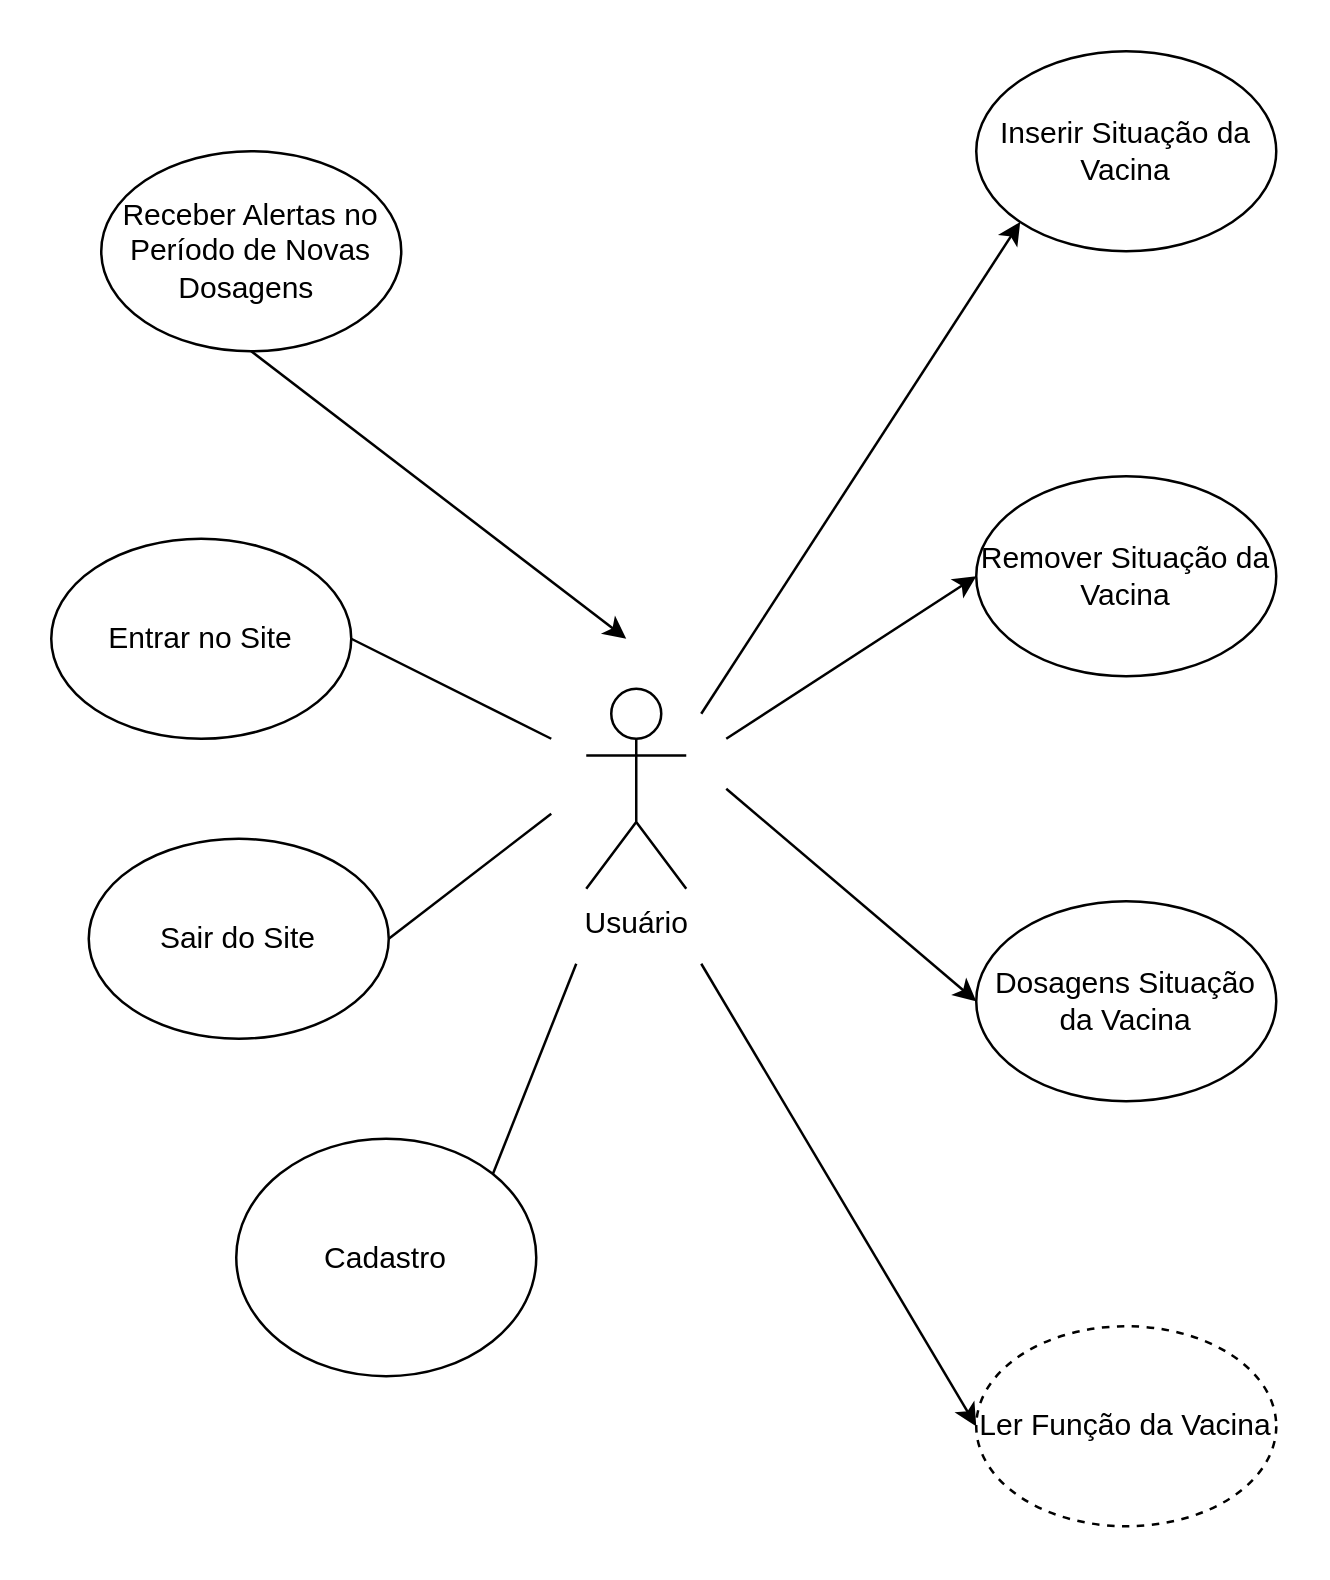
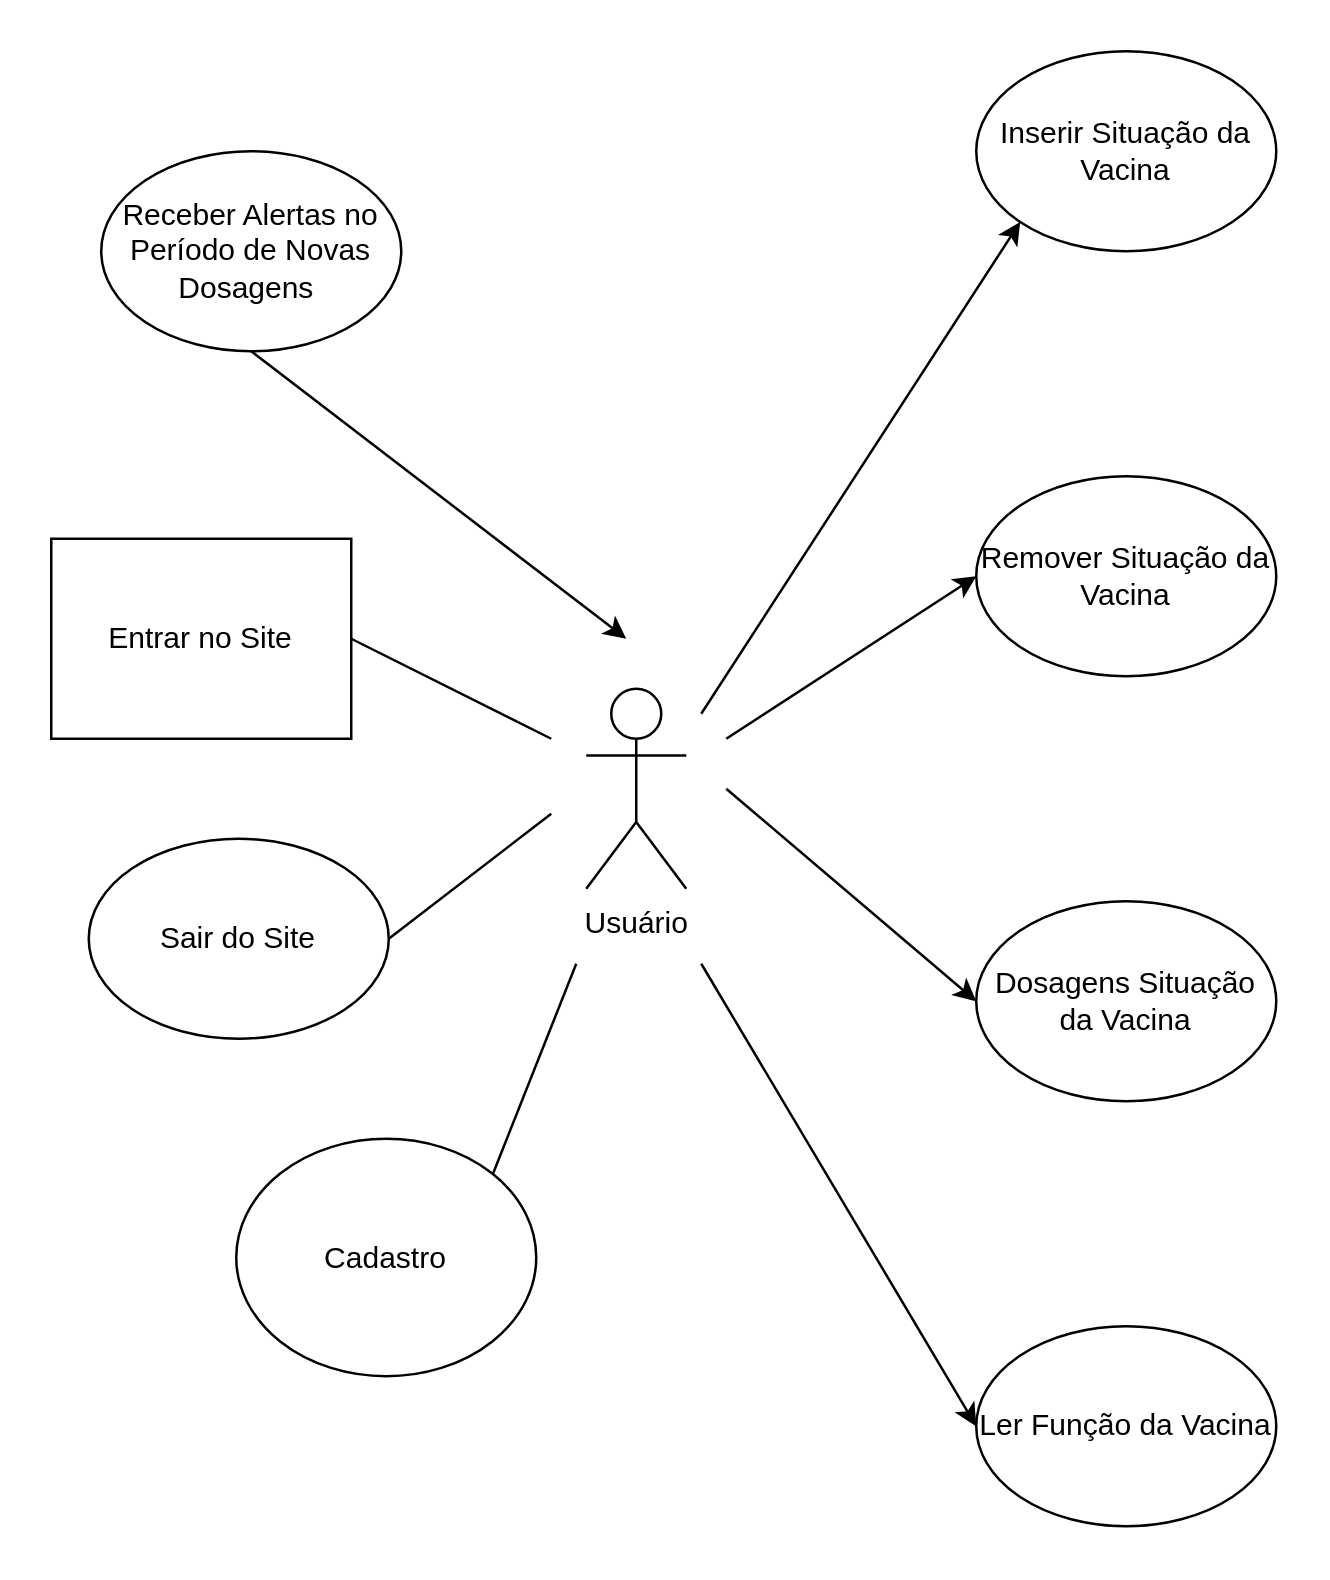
node "Entrar no Site": shape ellipse -> rectangle
node "Ler Função da Vacina": style dashed -> solid
